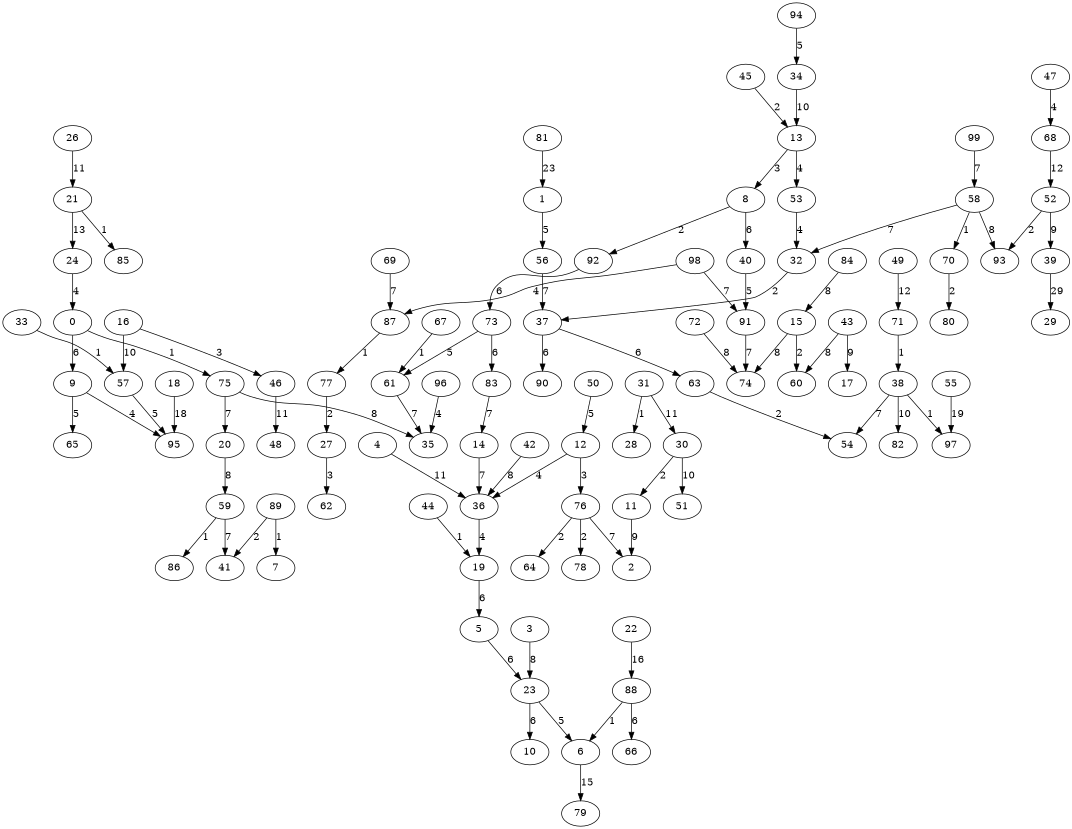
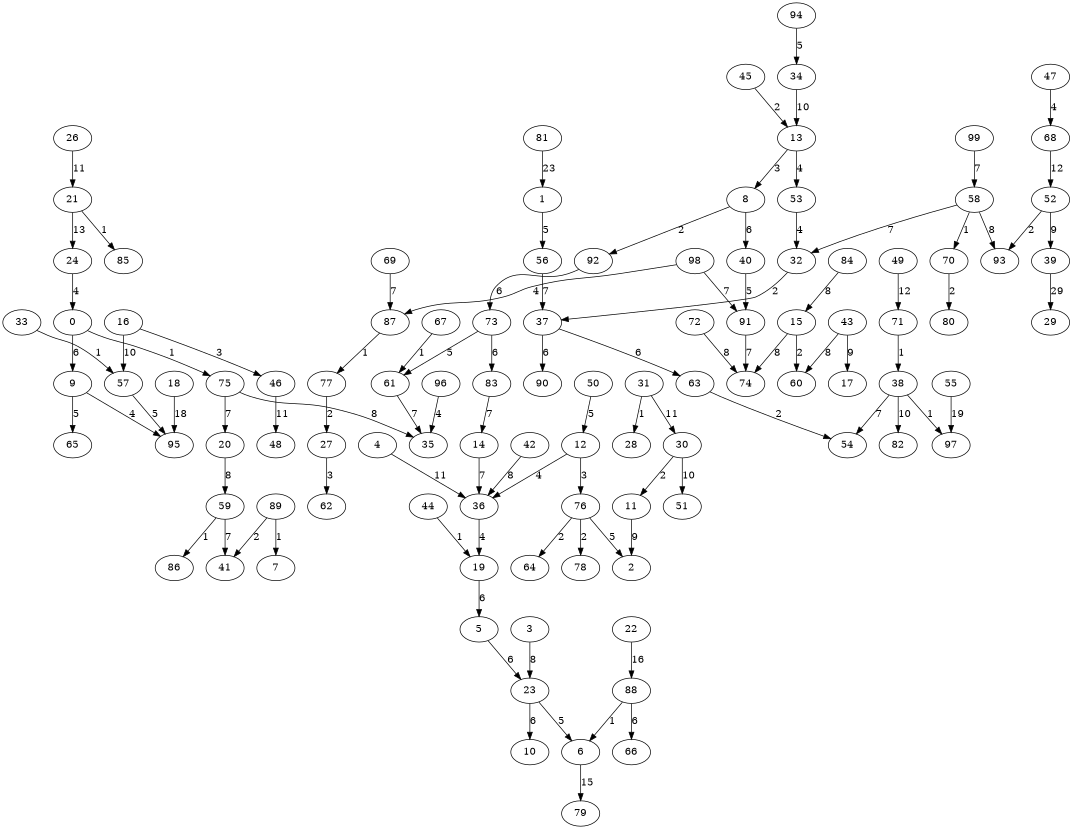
edge "76" -> "2": label "7" -> "5"
